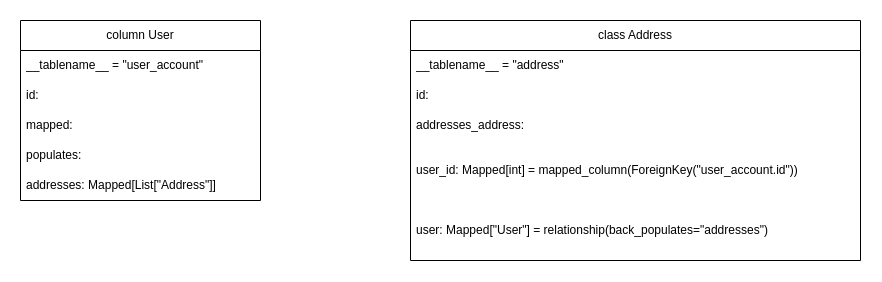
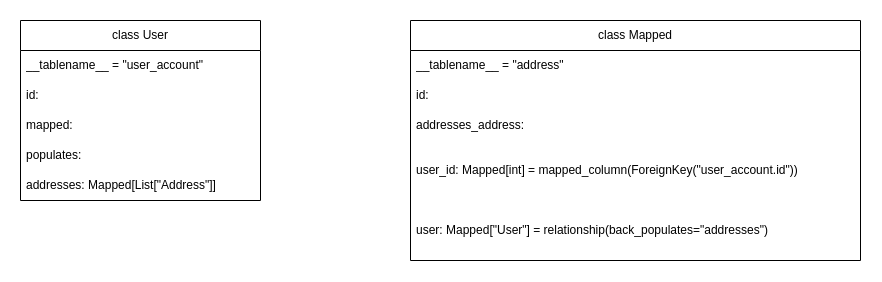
node "column User": label "column User" -> "class User"
node "class Address": label "class Address" -> "class Mapped"
